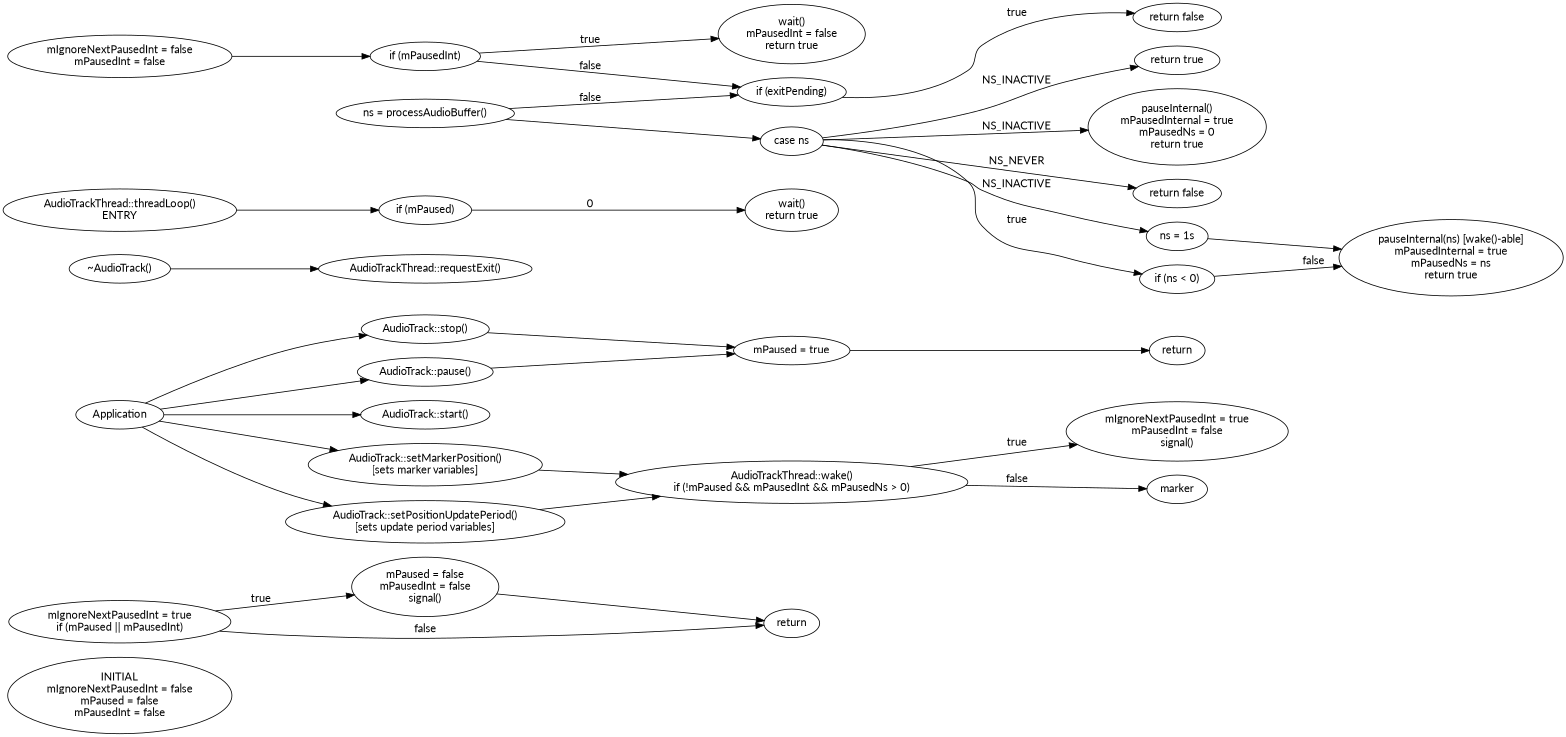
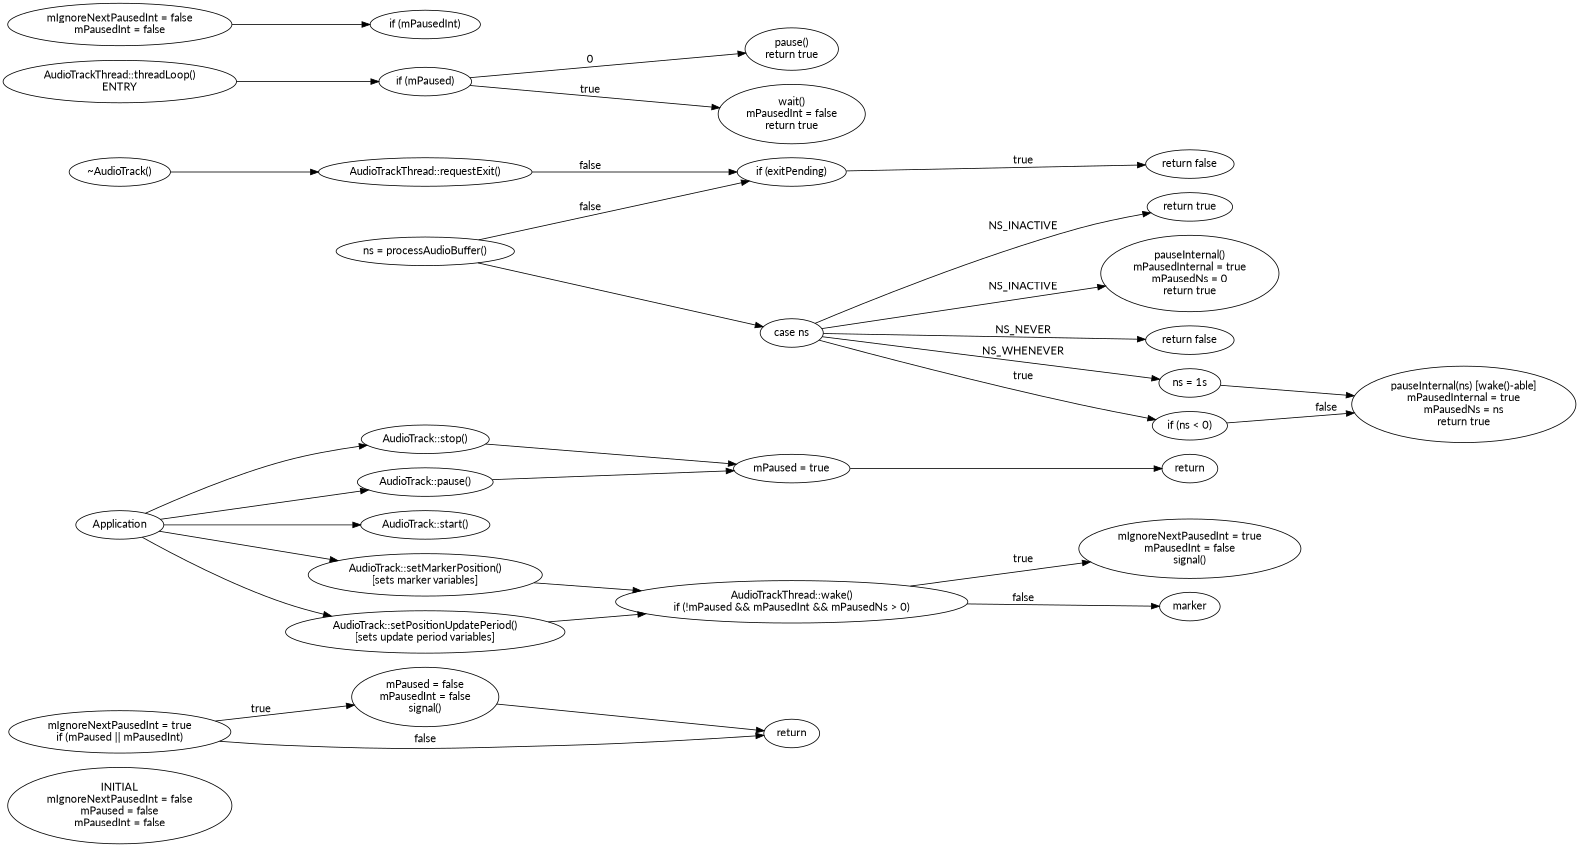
edge "if (mPausedInt)" -> "wait() mPausedInt = false return true": now "if (mPaused)" -> "wait() mPausedInt = false return true"
edge "if (mPausedInt)" -> "if (exitPending)": now "AudioTrackThread::requestExit()" -> "if (exitPending)"
edge "case ns" -> "ns = 1s": label "NS_INACTIVE" -> "NS_WHENEVER"
node "wait() return true": label "wait() return true" -> "pause() return true"
